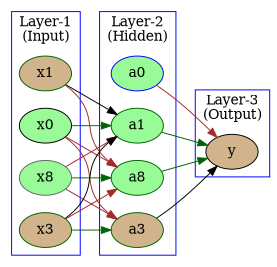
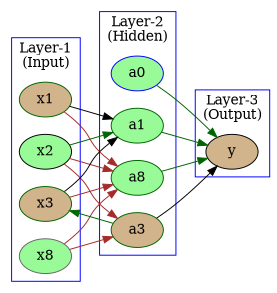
edge "a0" -> "y": color brown -> darkgreen
node "x0": label "x0" -> "x2"
edge "x8" -> "a1": removed
edge "x8" -> "a8": color darkgreen -> brown
edge "x3" -> "a3": reversed
